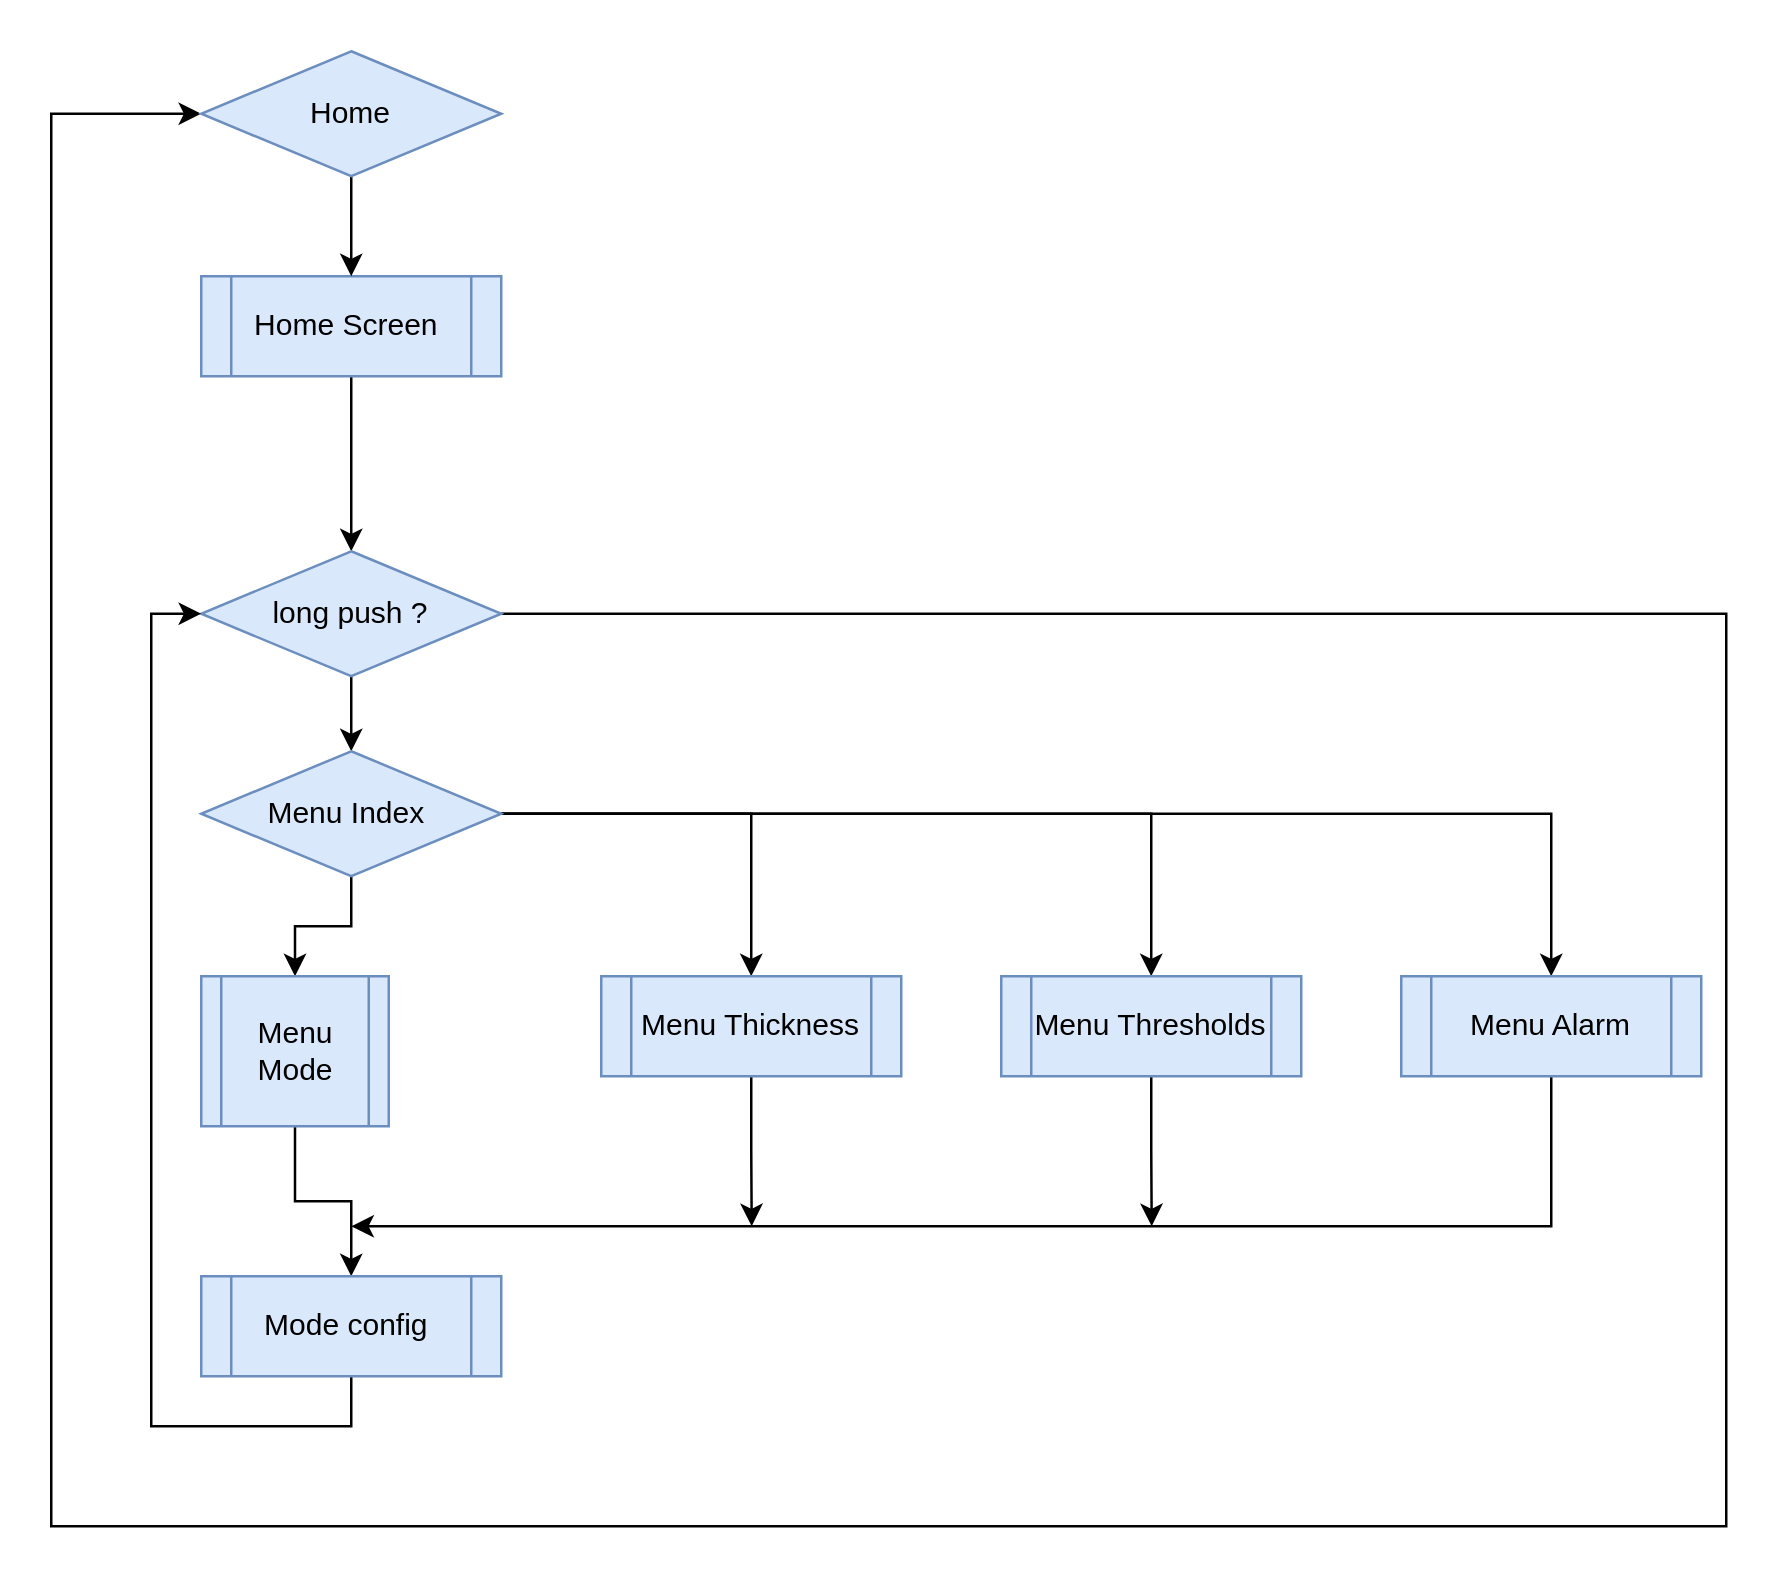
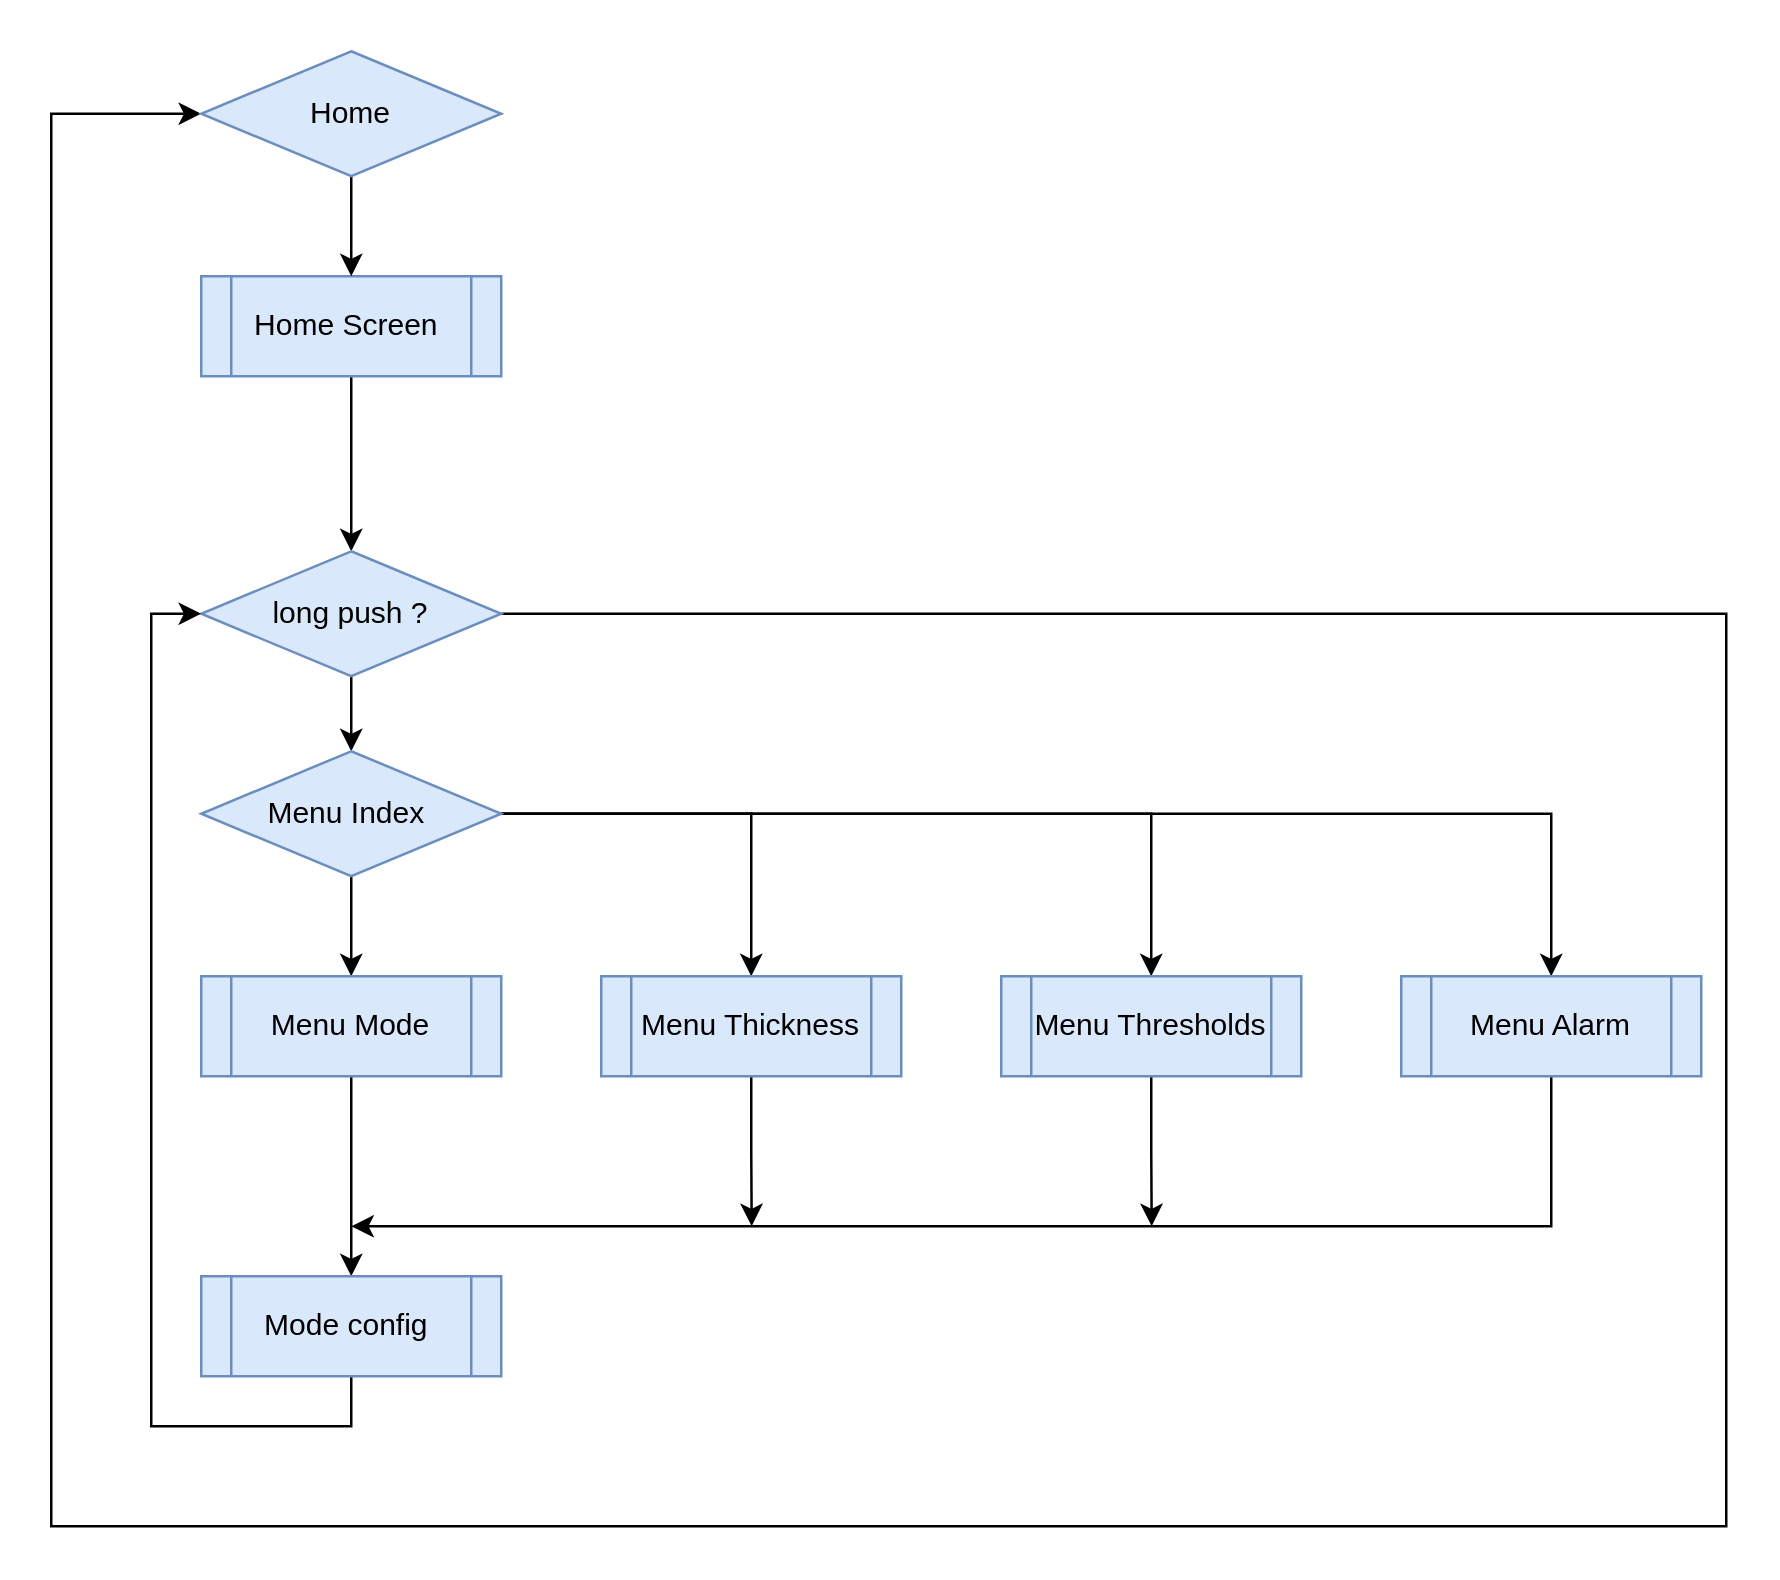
node "Menu Mode": size 188x150 -> 300x100
